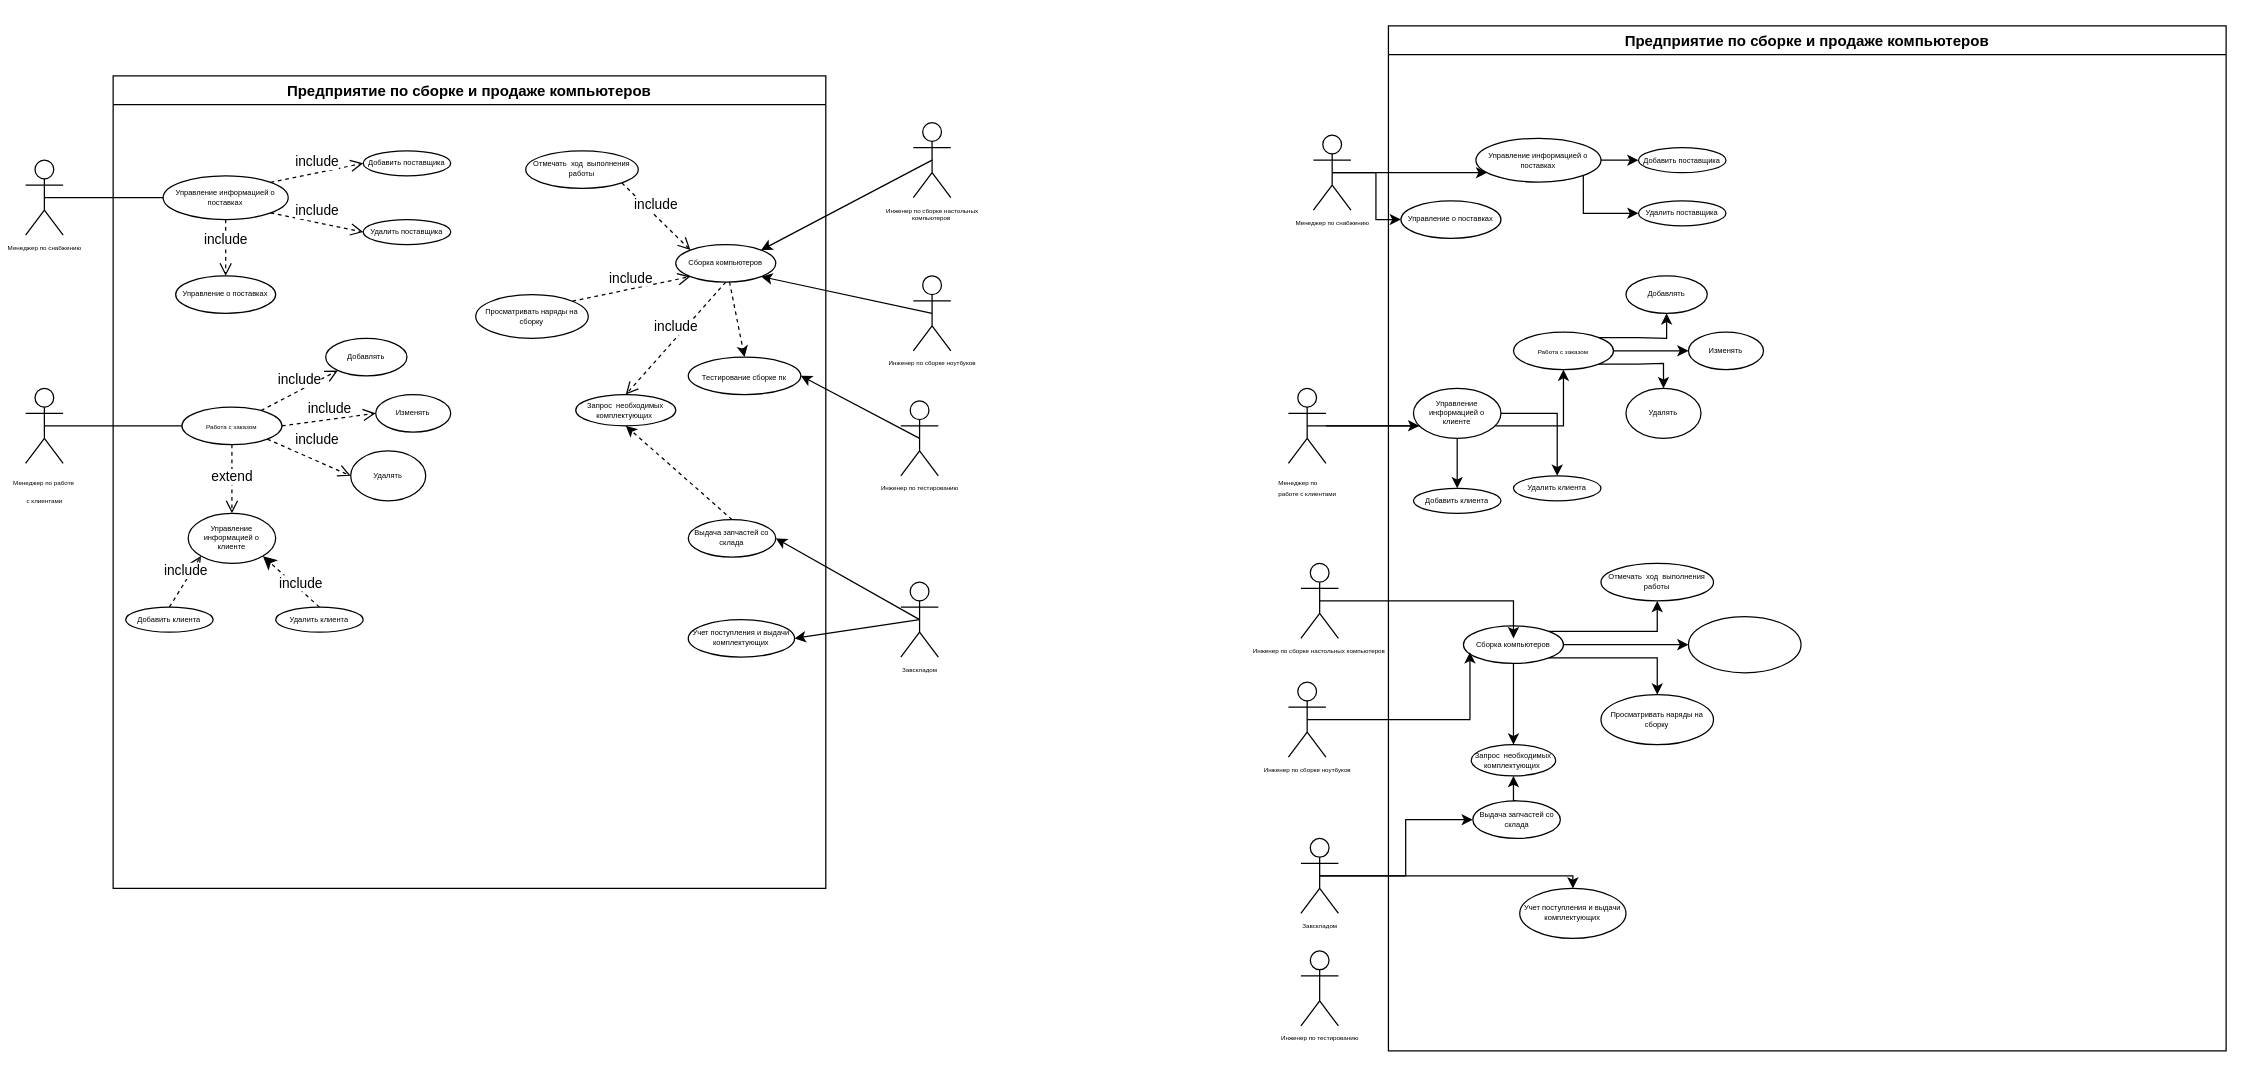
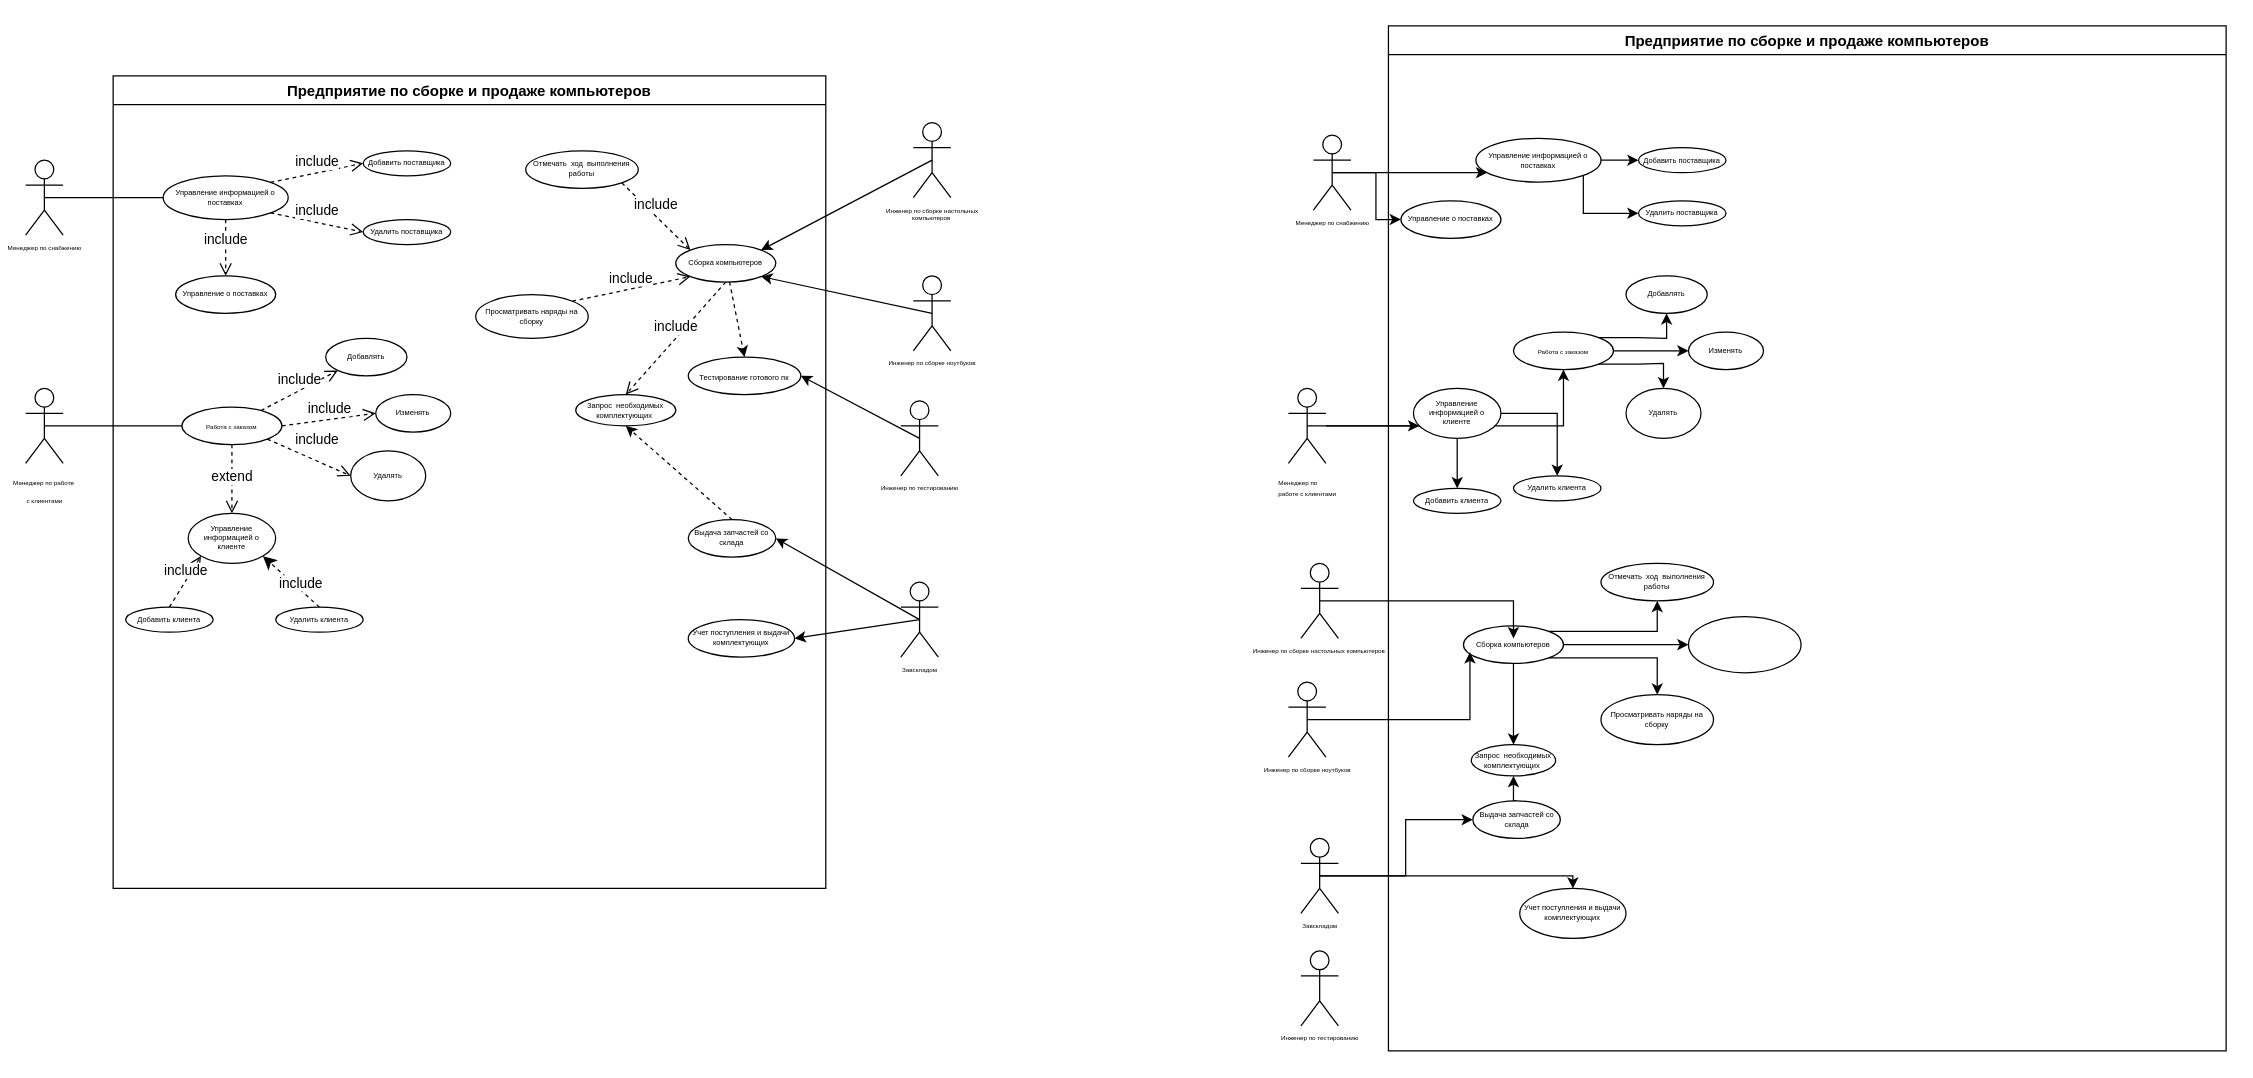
node "Тестирование сборке пк": label "Тестирование сборке пк" -> "Тестирование готового пк"
